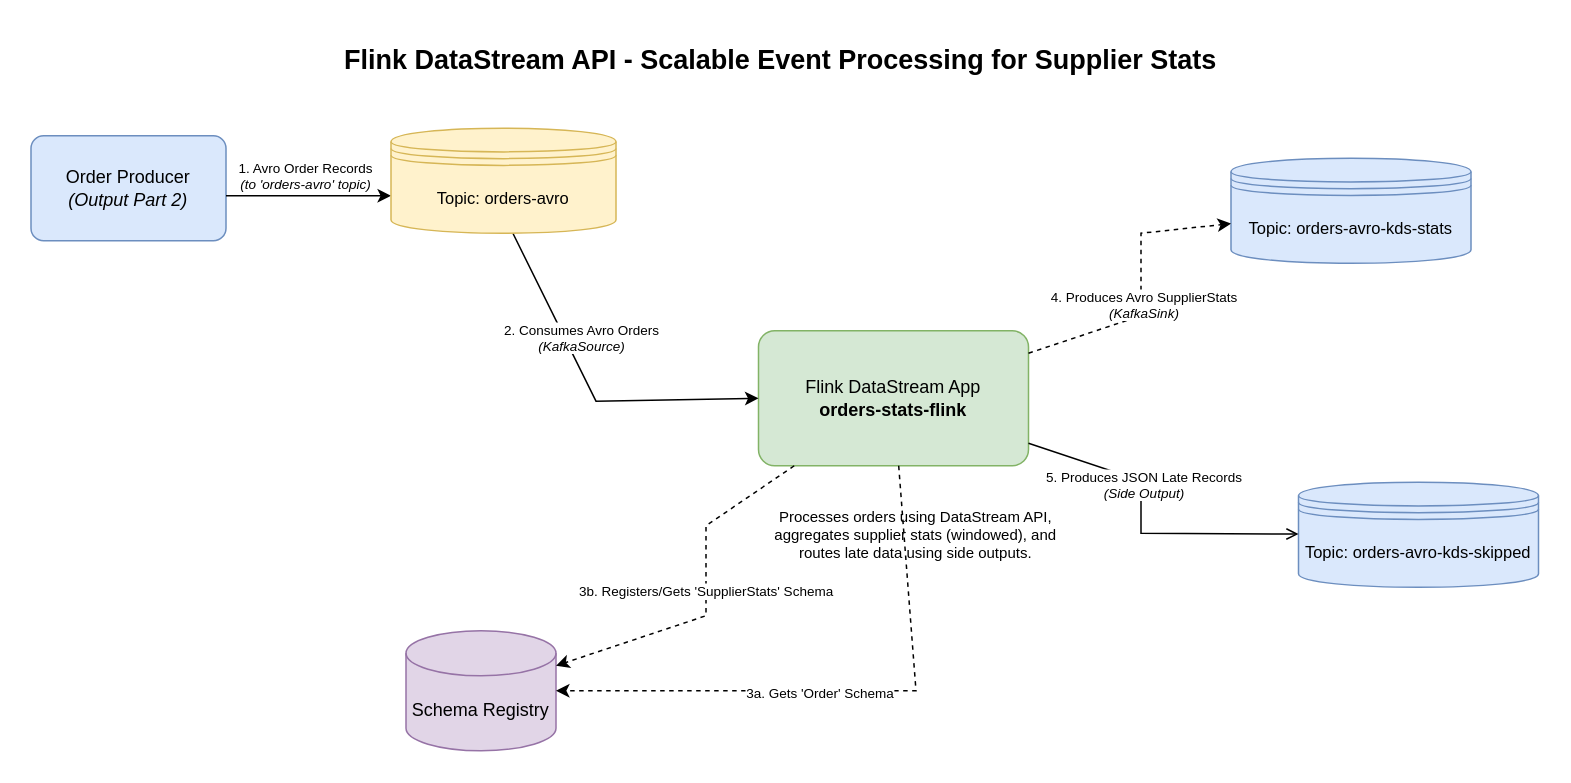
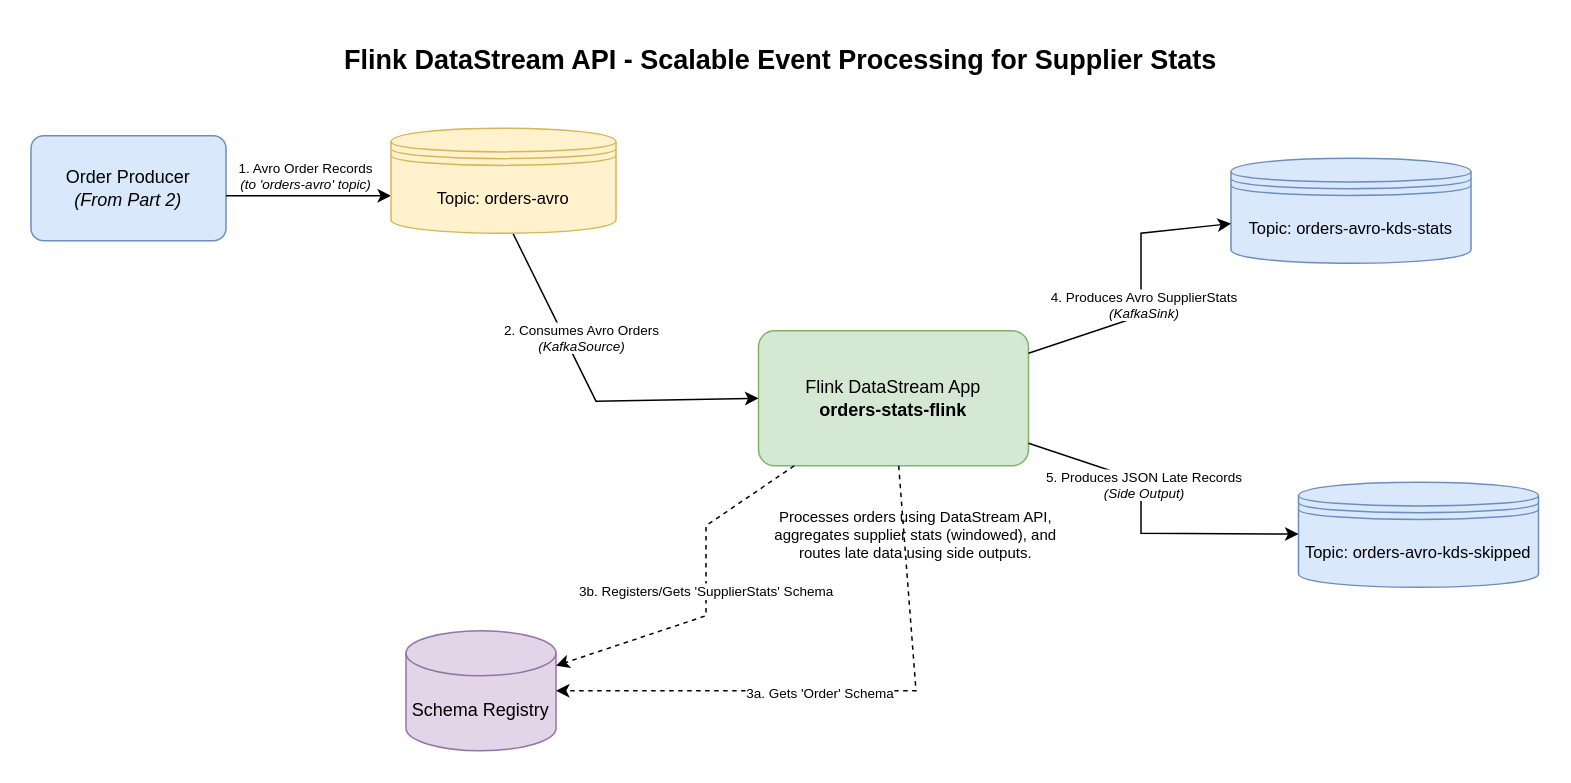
node "Order Producer (Output Part 2)": label "Order Producer (Output Part 2)" -> "Order Producer (From Part 2)"
edge "Flink DataStream App orders-stats-flink" -> "Topic: orders-avro-kds-stats": style dashed -> solid
edge "Flink DataStream App orders-stats-flink" -> "Topic: orders-avro-kds-skipped": arrowhead open -> classic
